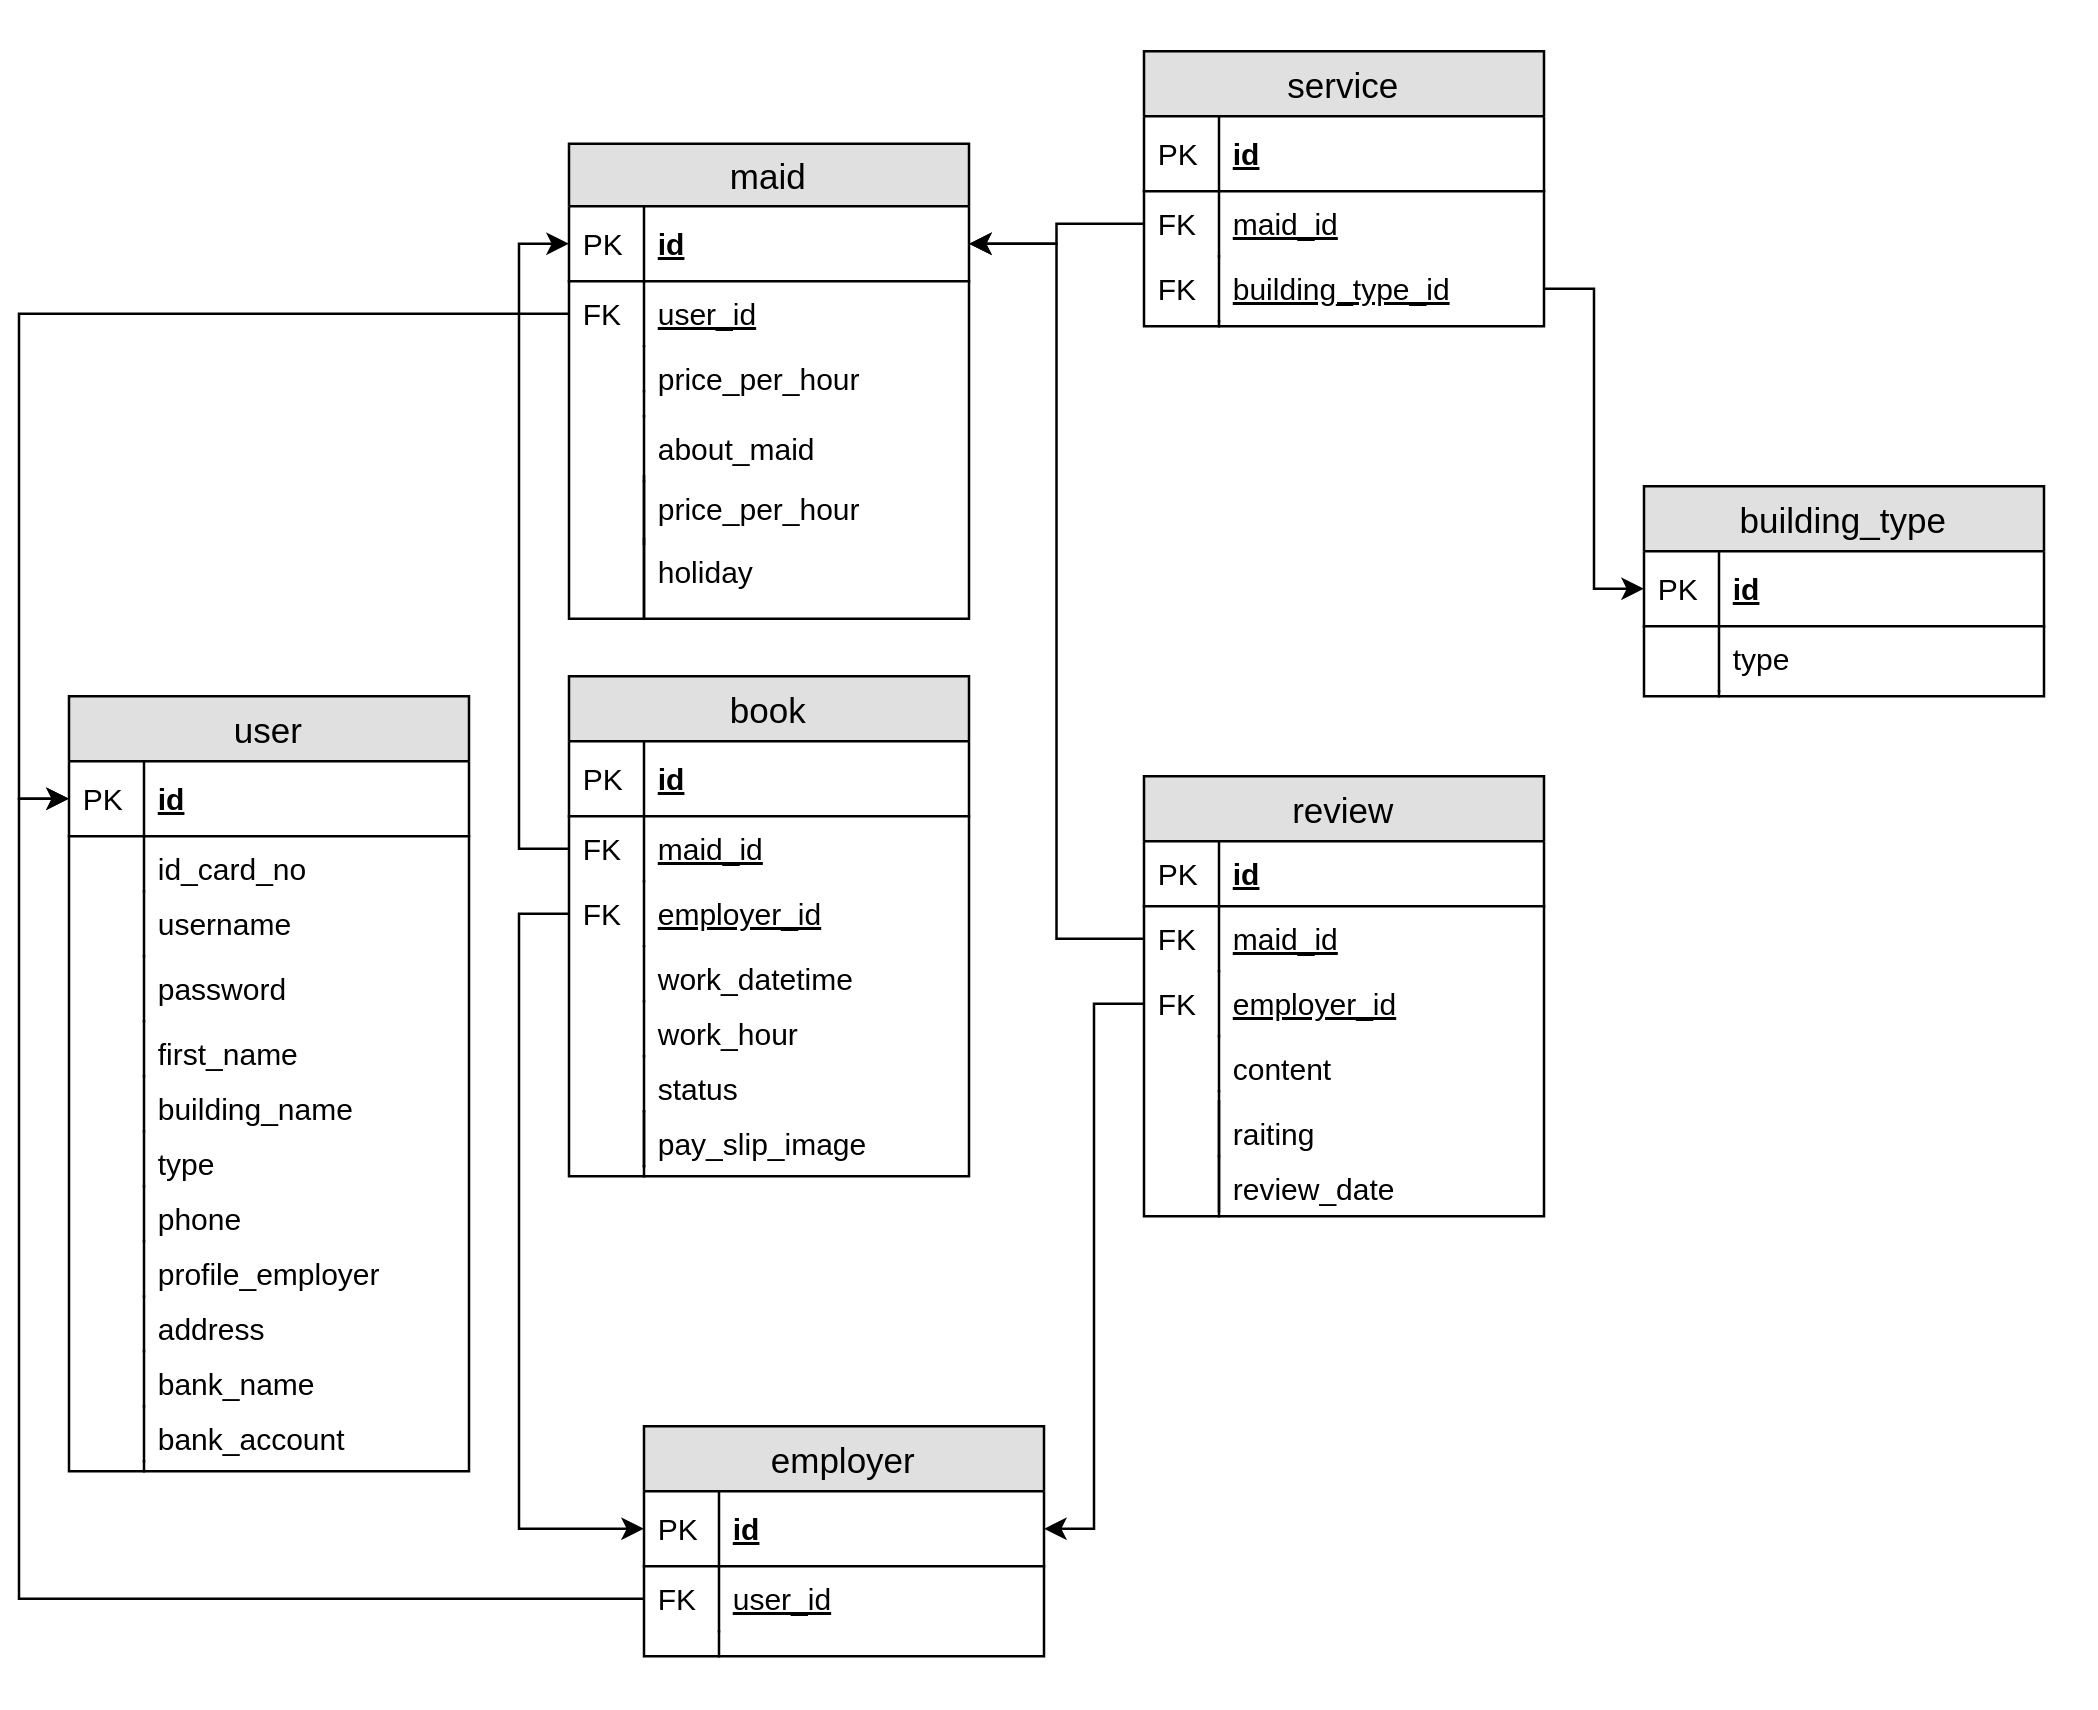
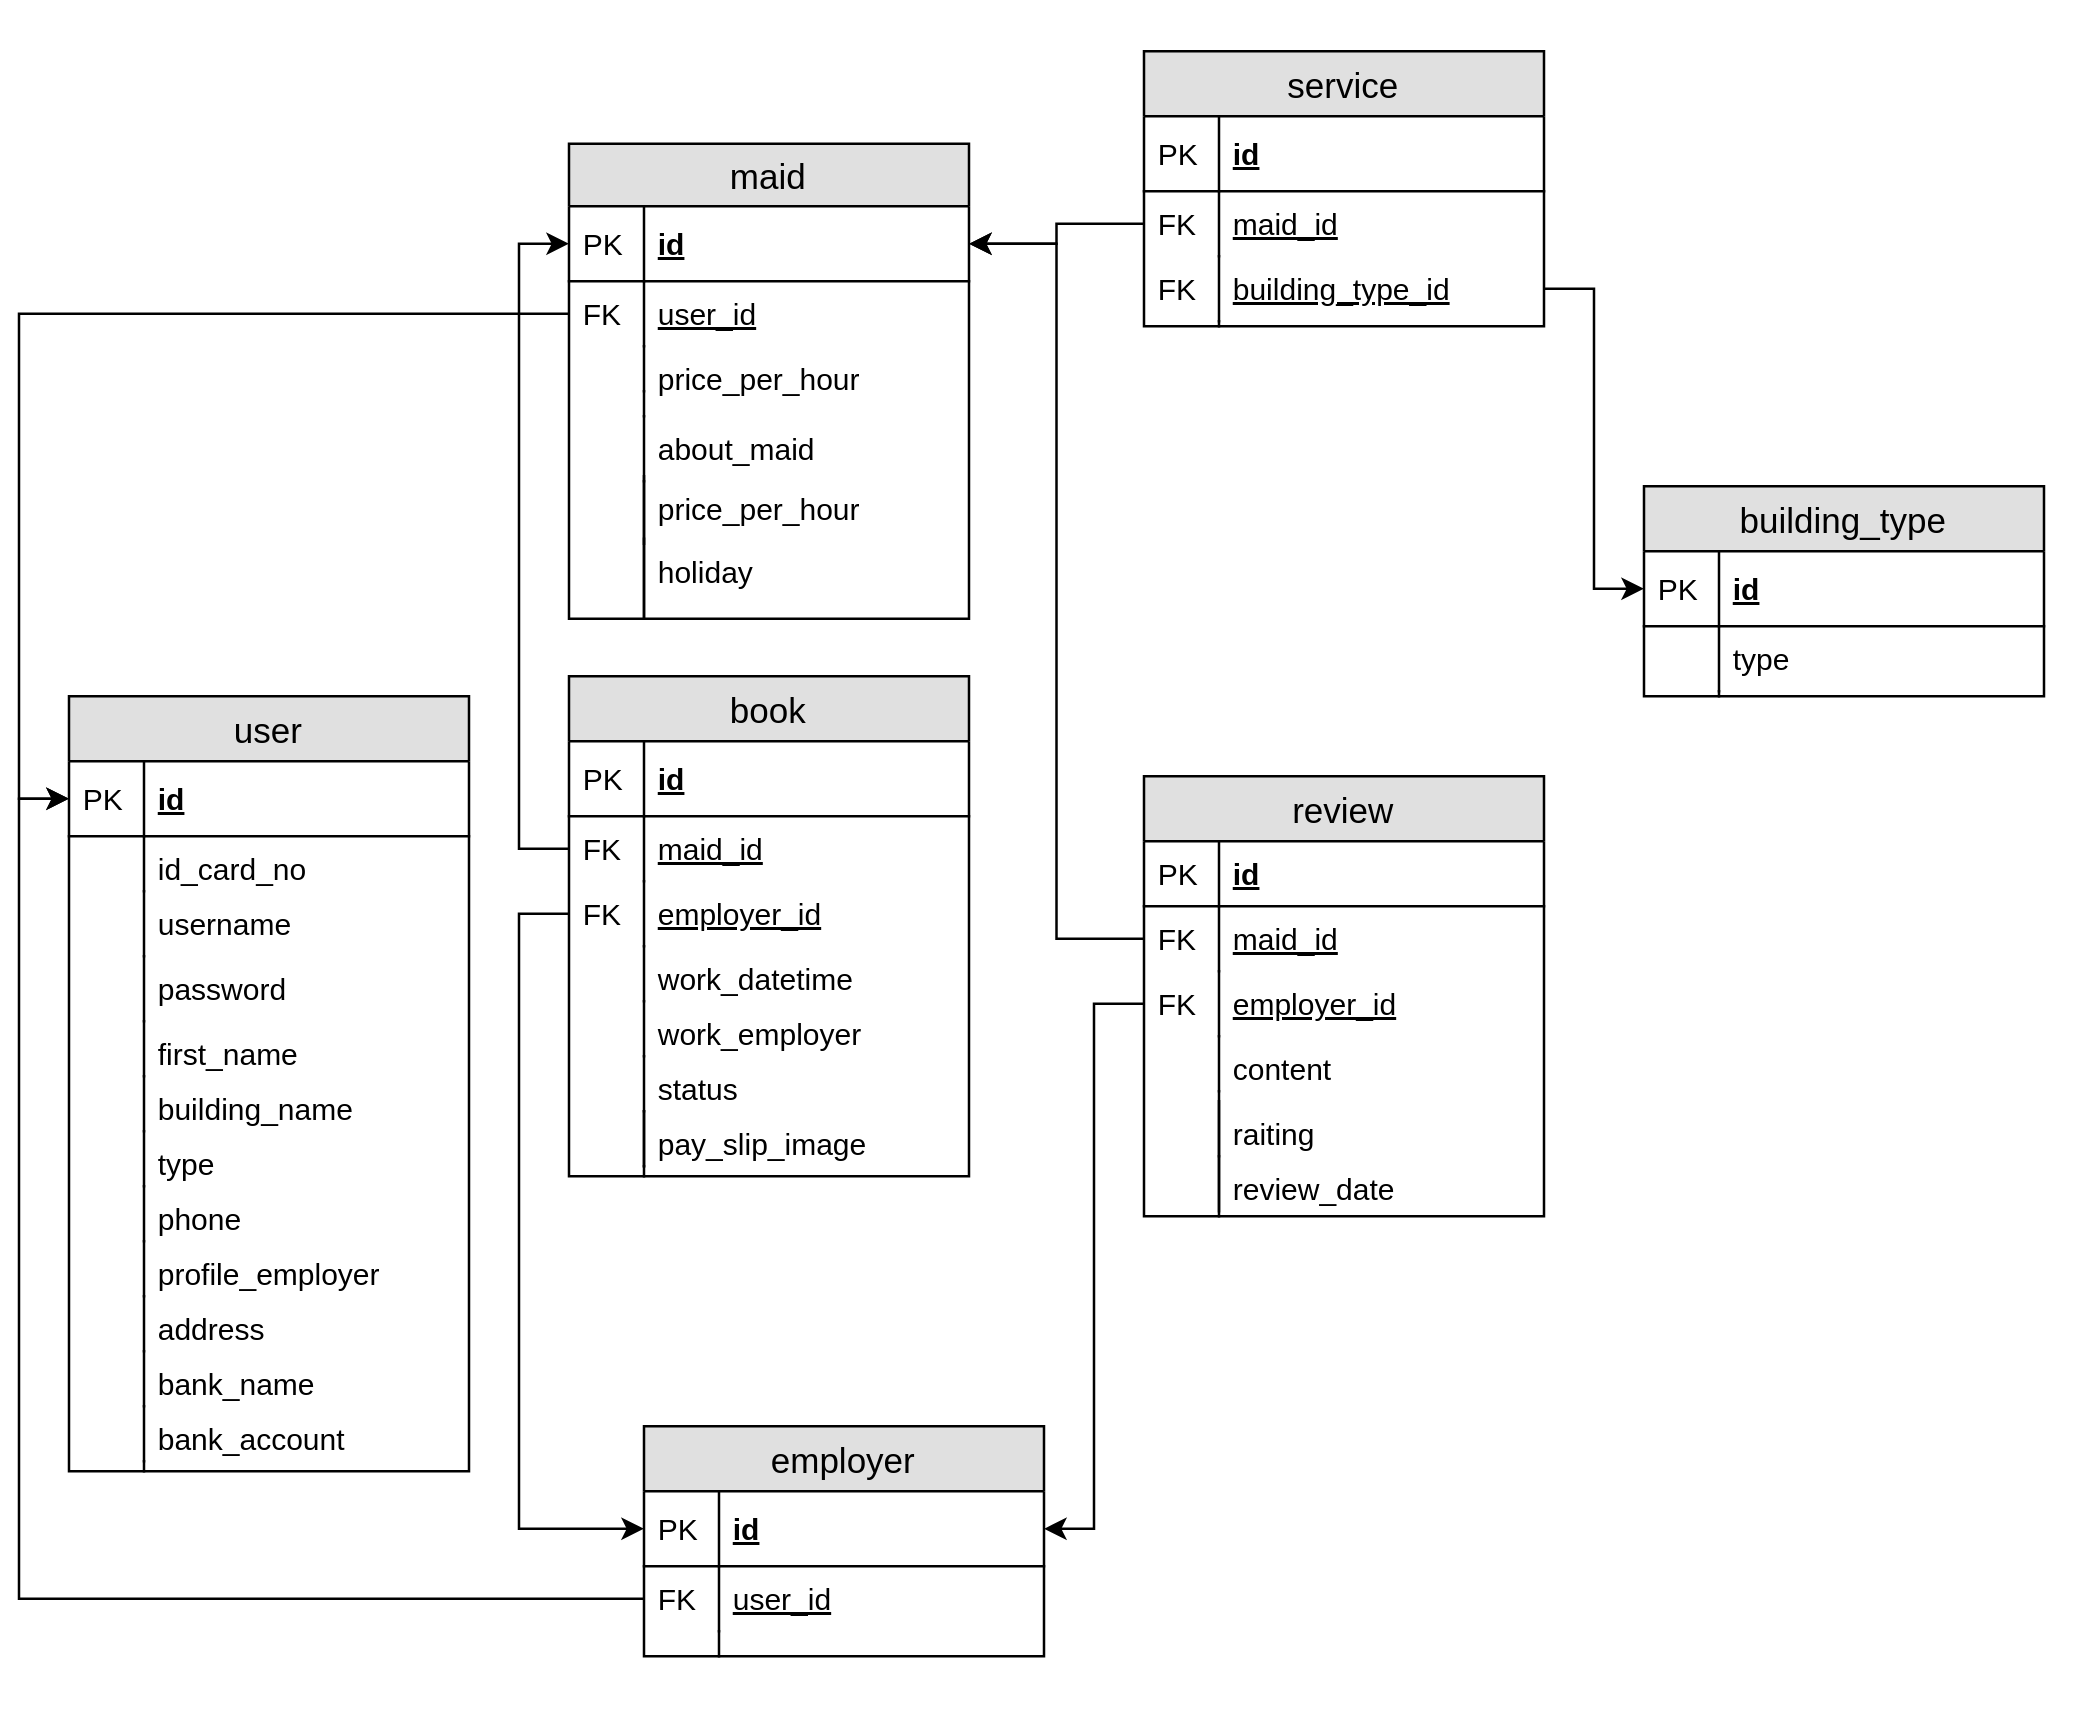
node "work_hour": label "work_hour" -> "work_employer"
